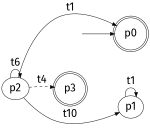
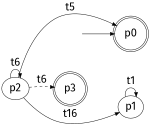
edge "p2" -> "p0": label "t1" -> "t5"
edge "p2" -> "p3": label "t4" -> "t6"
edge "p2" -> "p1": label "t10" -> "t16"
